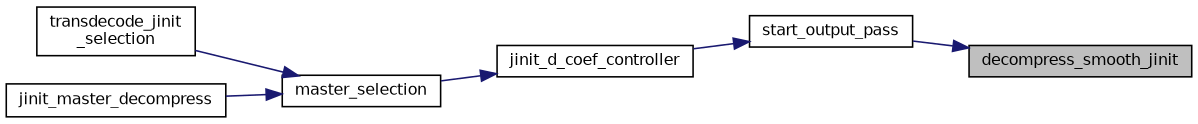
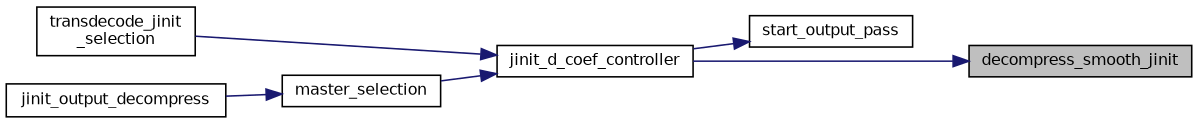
edge "start_output_pass" -> "decompress_smooth_jinit": now "jinit_d_coef_controller" -> "decompress_smooth_jinit"
edge "transdecode_jinit _selection" -> "master_selection": now "transdecode_jinit _selection" -> "jinit_d_coef_controller"
node "jinit_master_decompress": label "jinit_master_decompress" -> "jinit_output_decompress"
